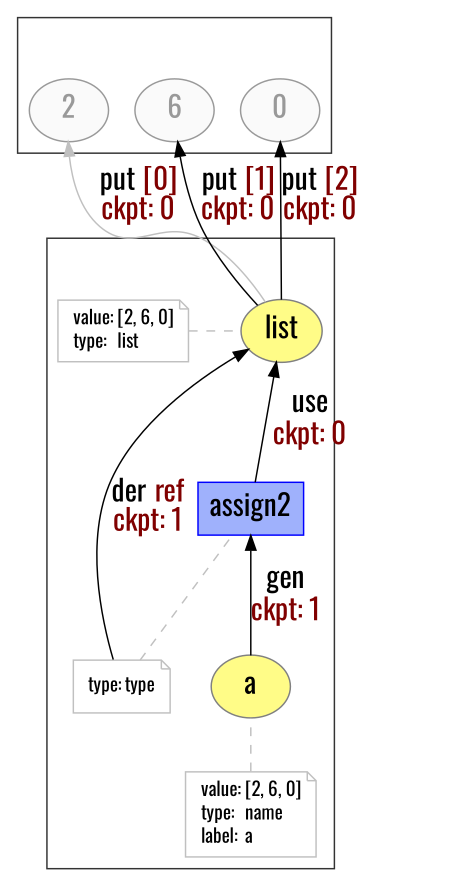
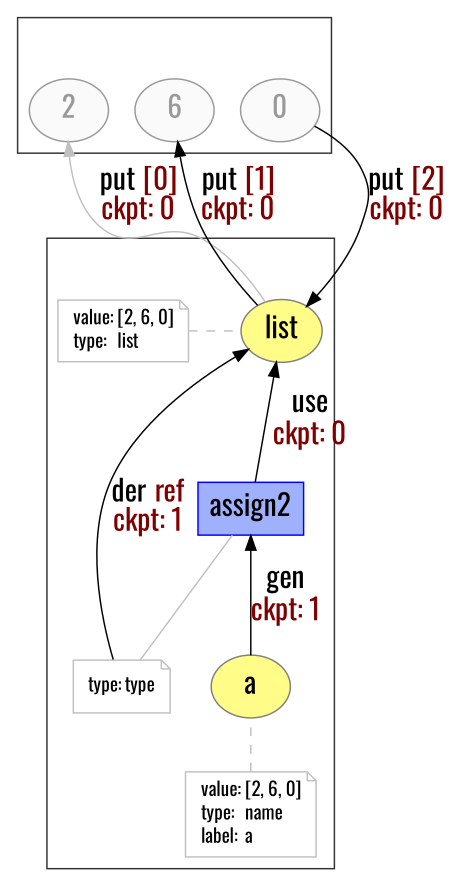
edge "list" -> "0": reversed
edge "assign2" -- "type:": style dashed -> solid
